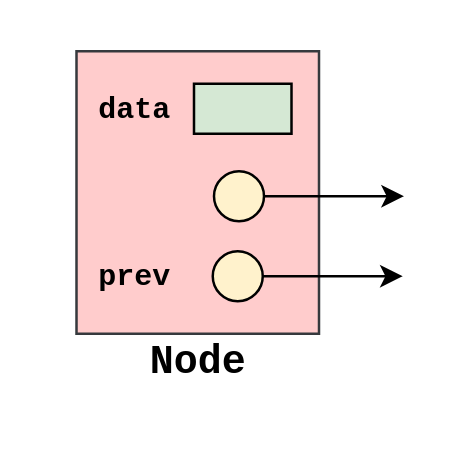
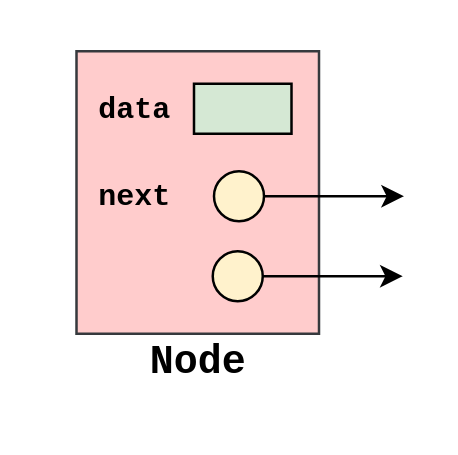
node "next": added
node "prev": removed
